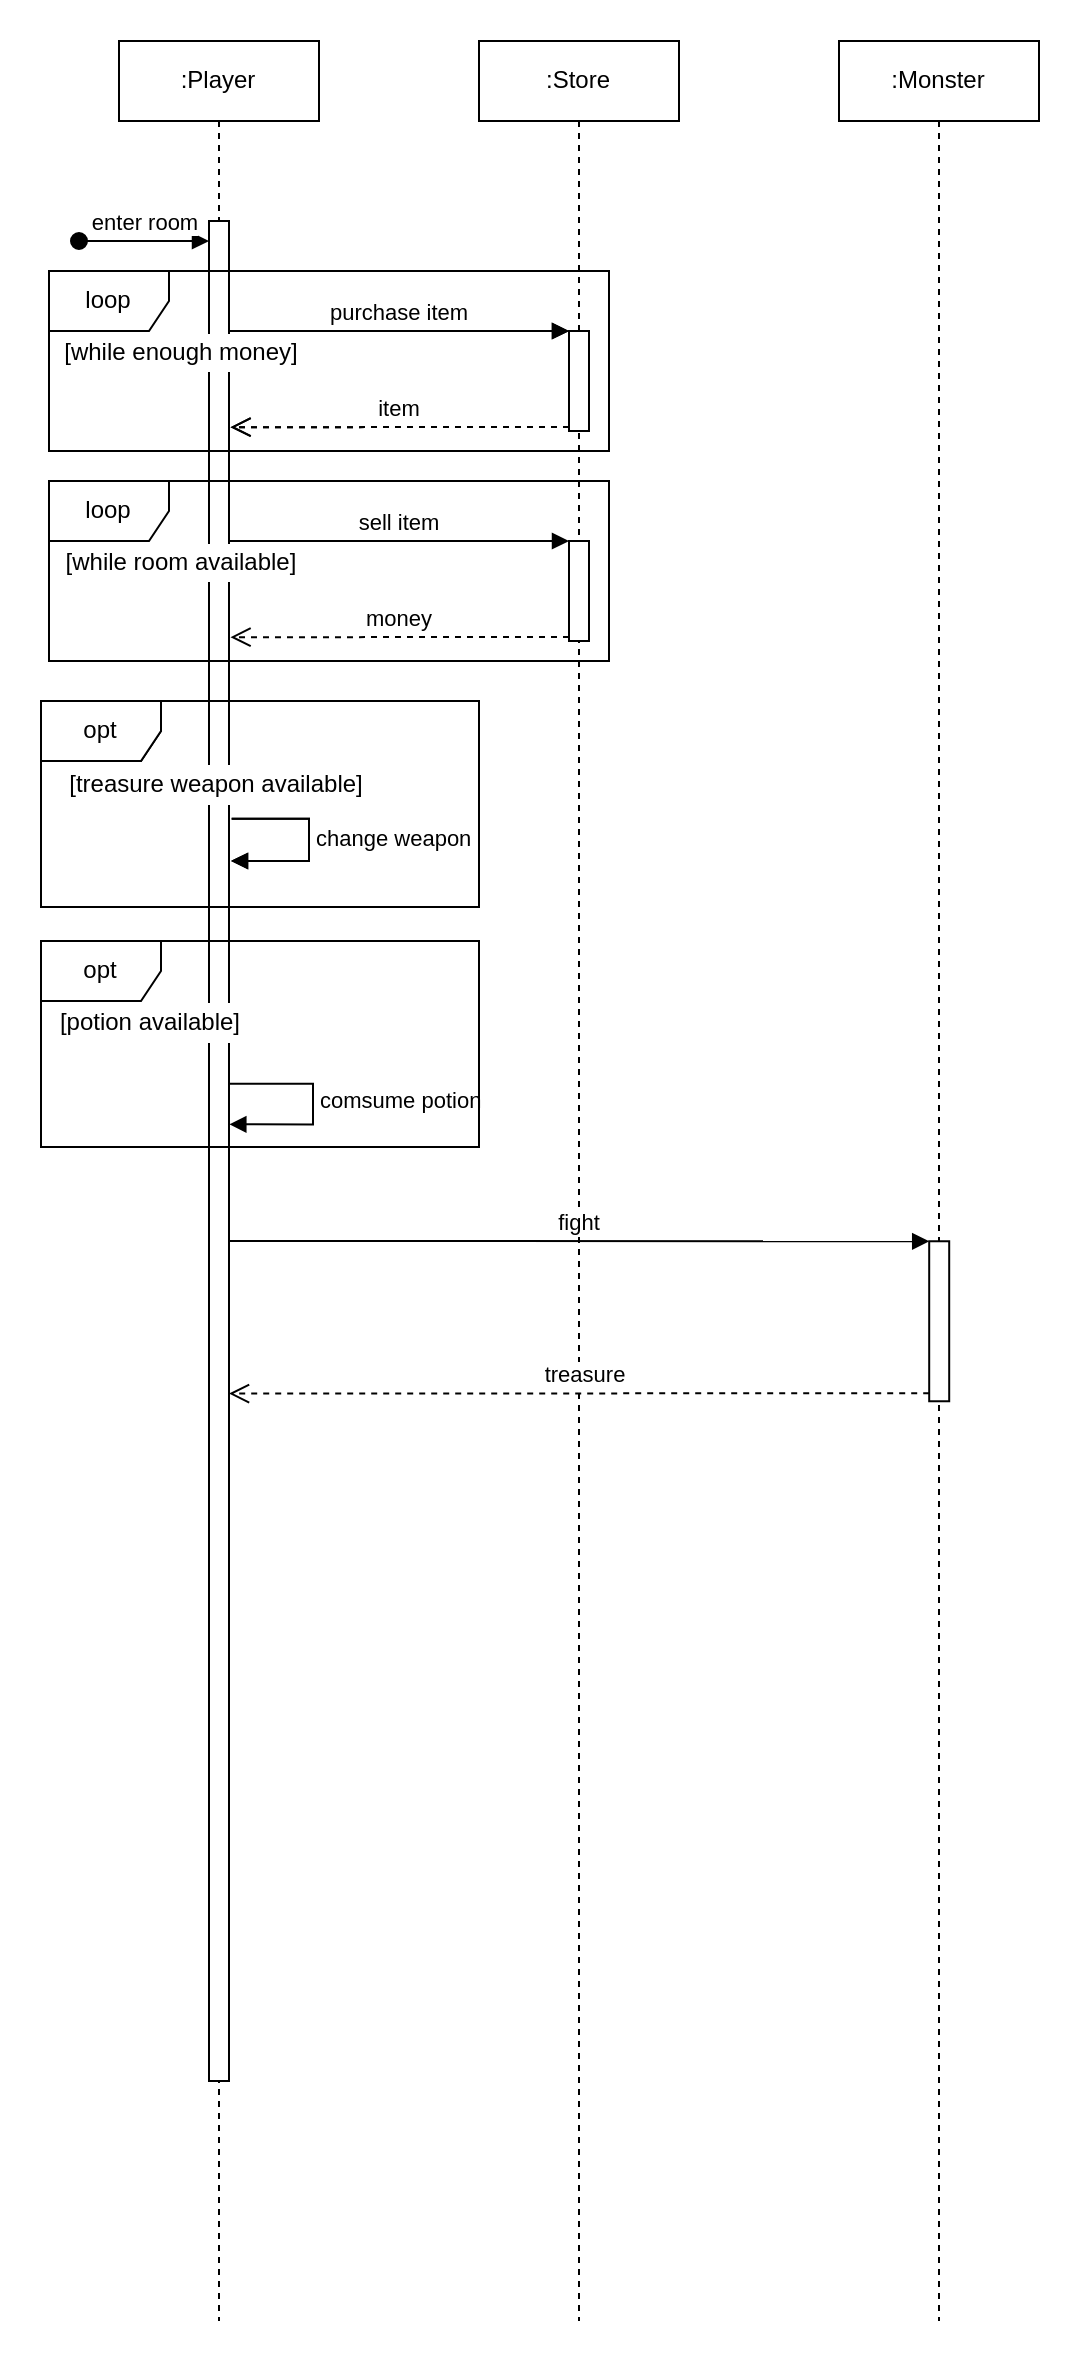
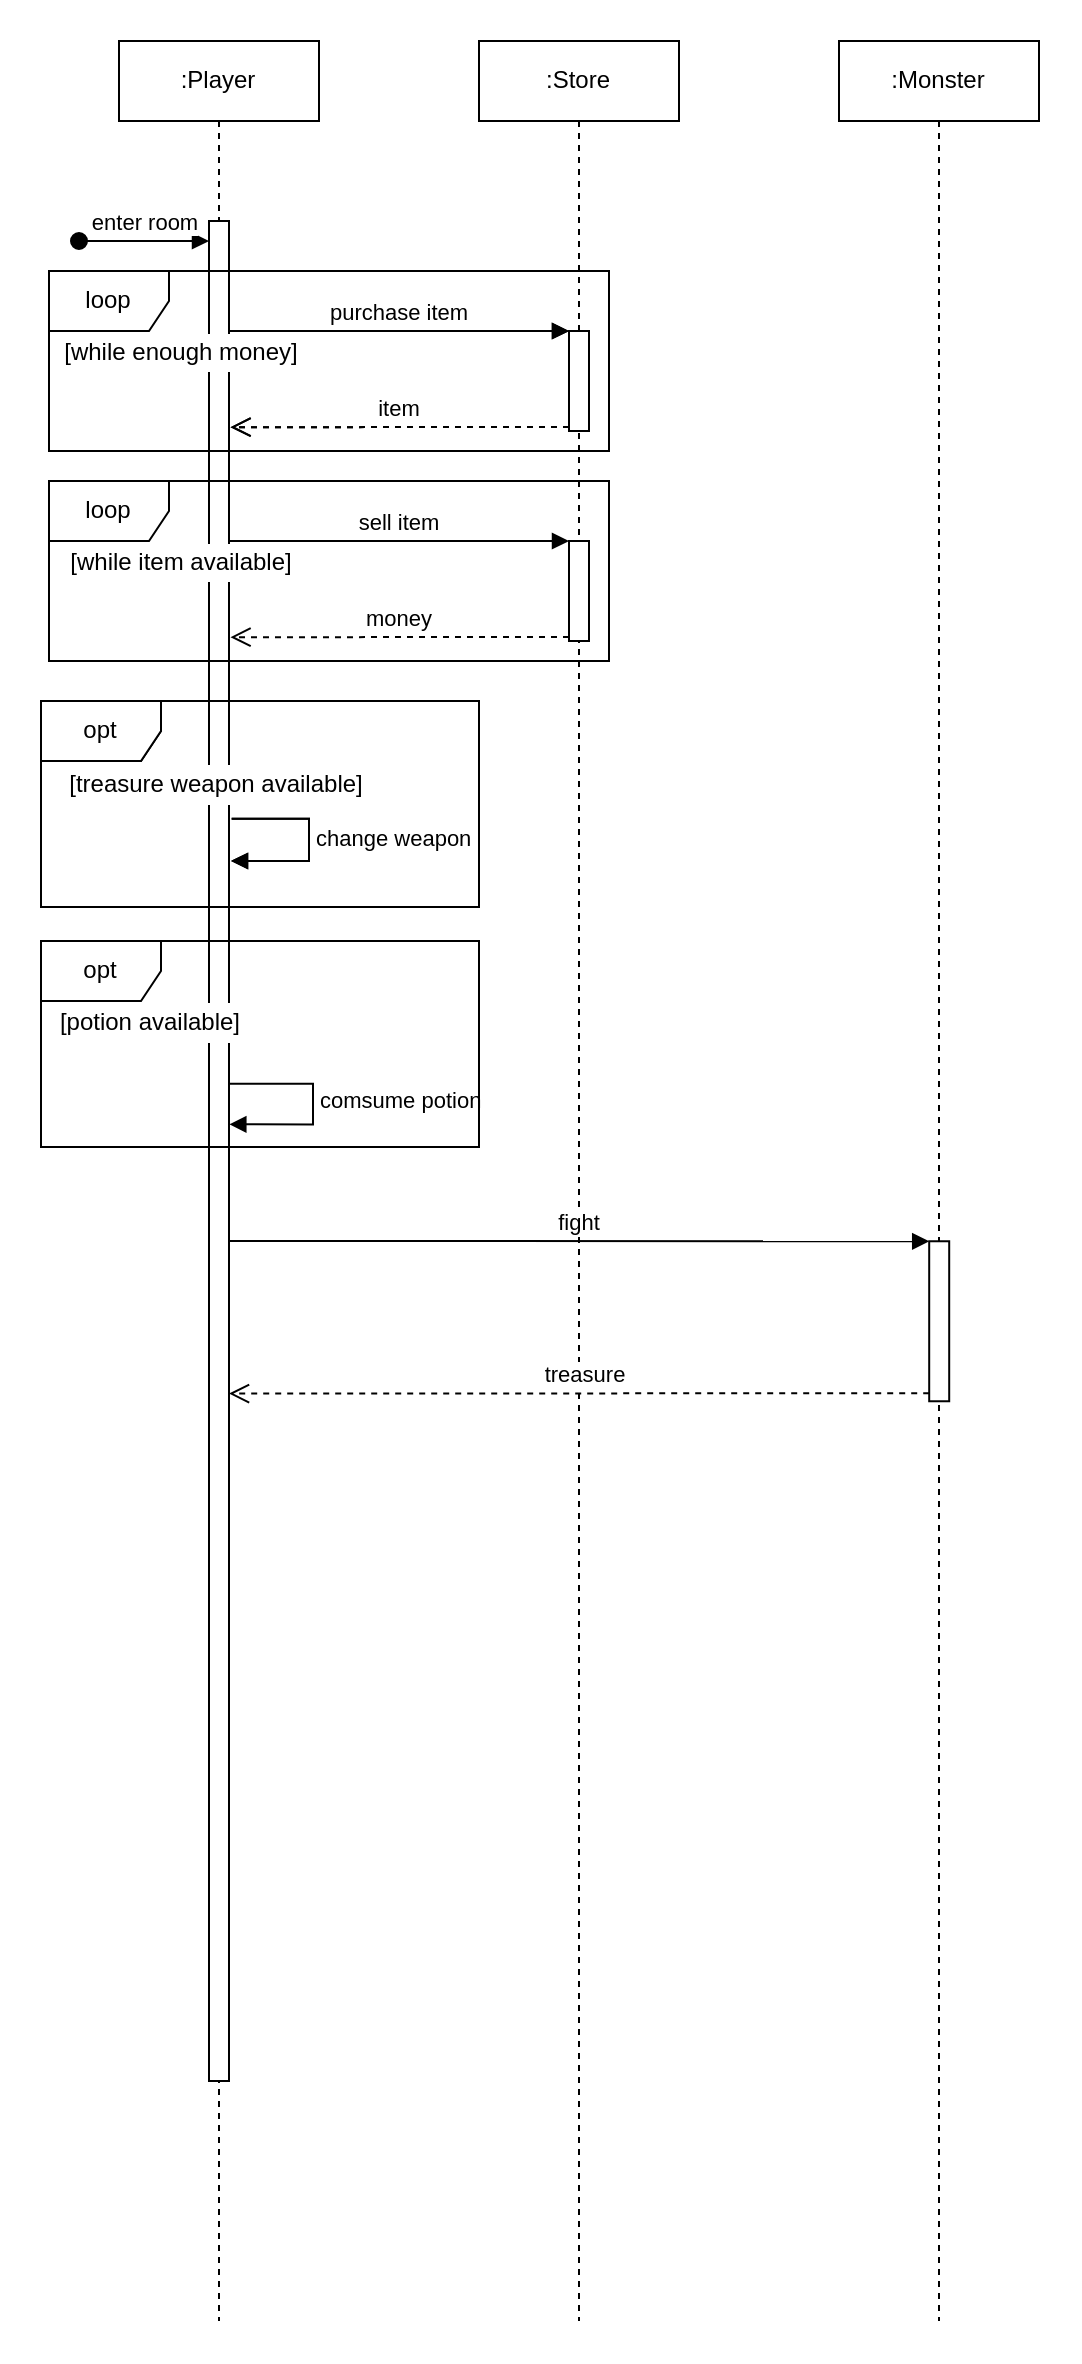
node "[while room available]": label "[while room available]" -> "[while item available]"
